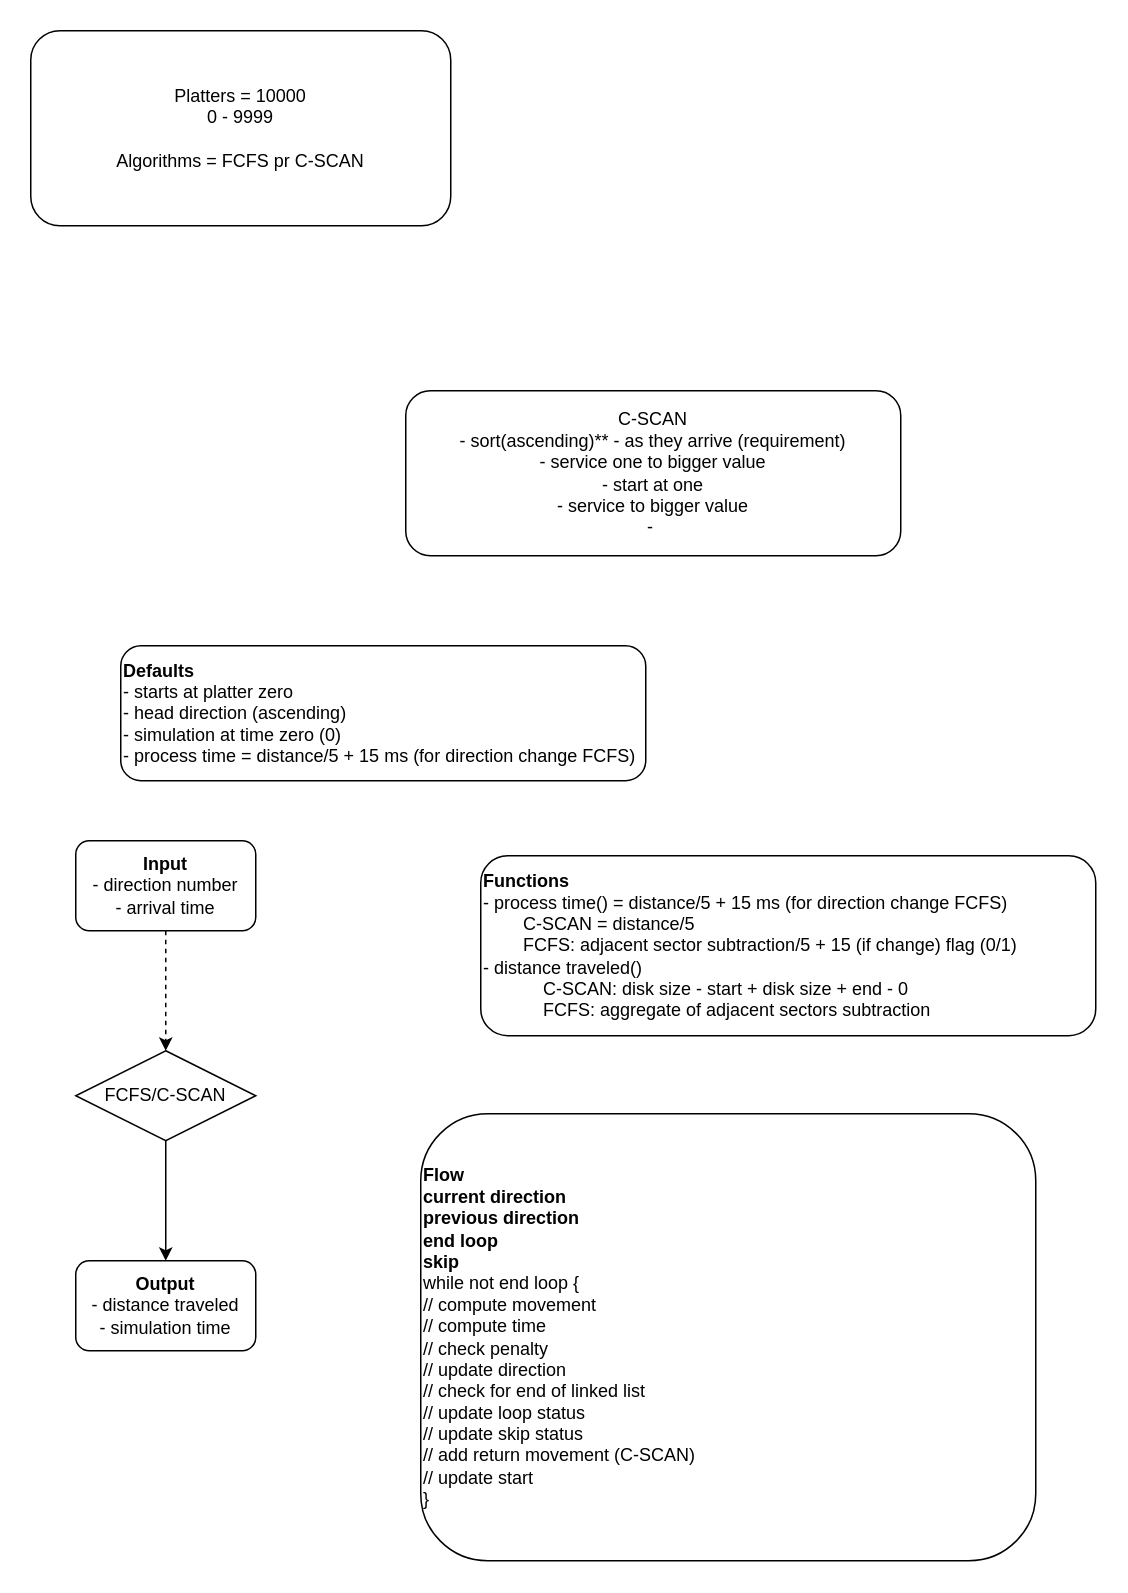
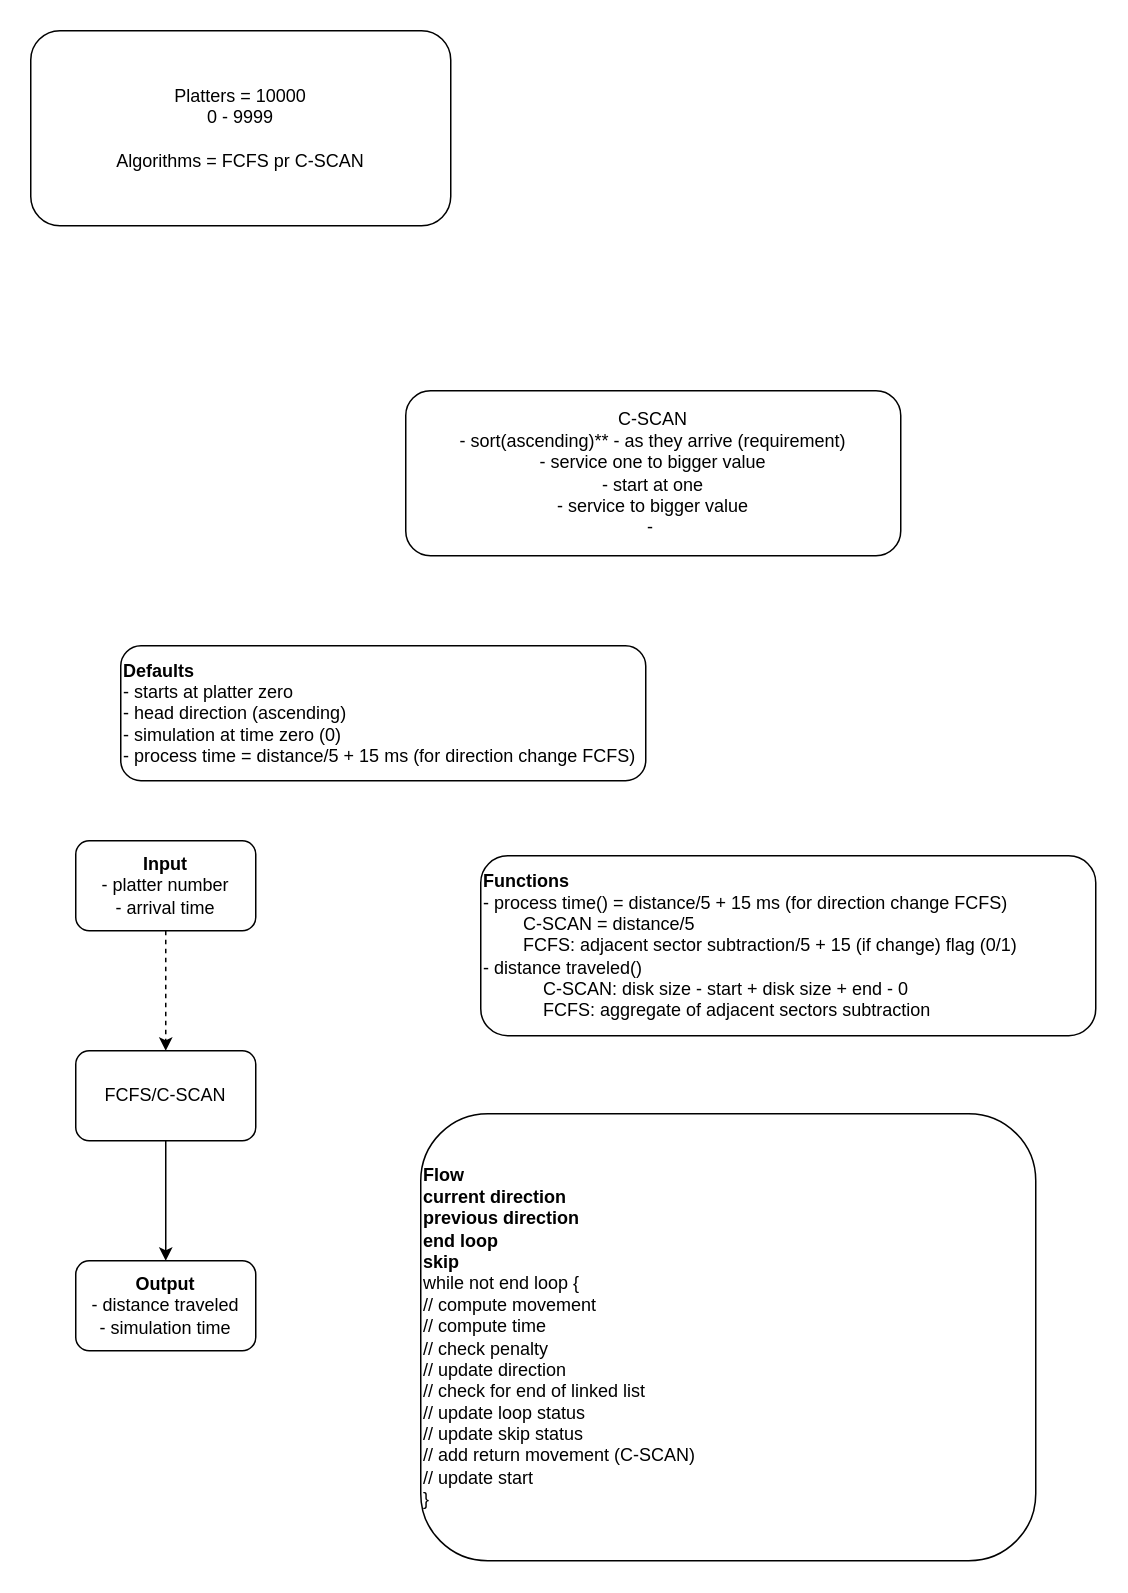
node "Input - direction number - arrival time": label "Input - direction number - arrival time" -> "Input - platter number - arrival time"
node "FCFS/C-SCAN": shape diamond -> rounded rectangle
